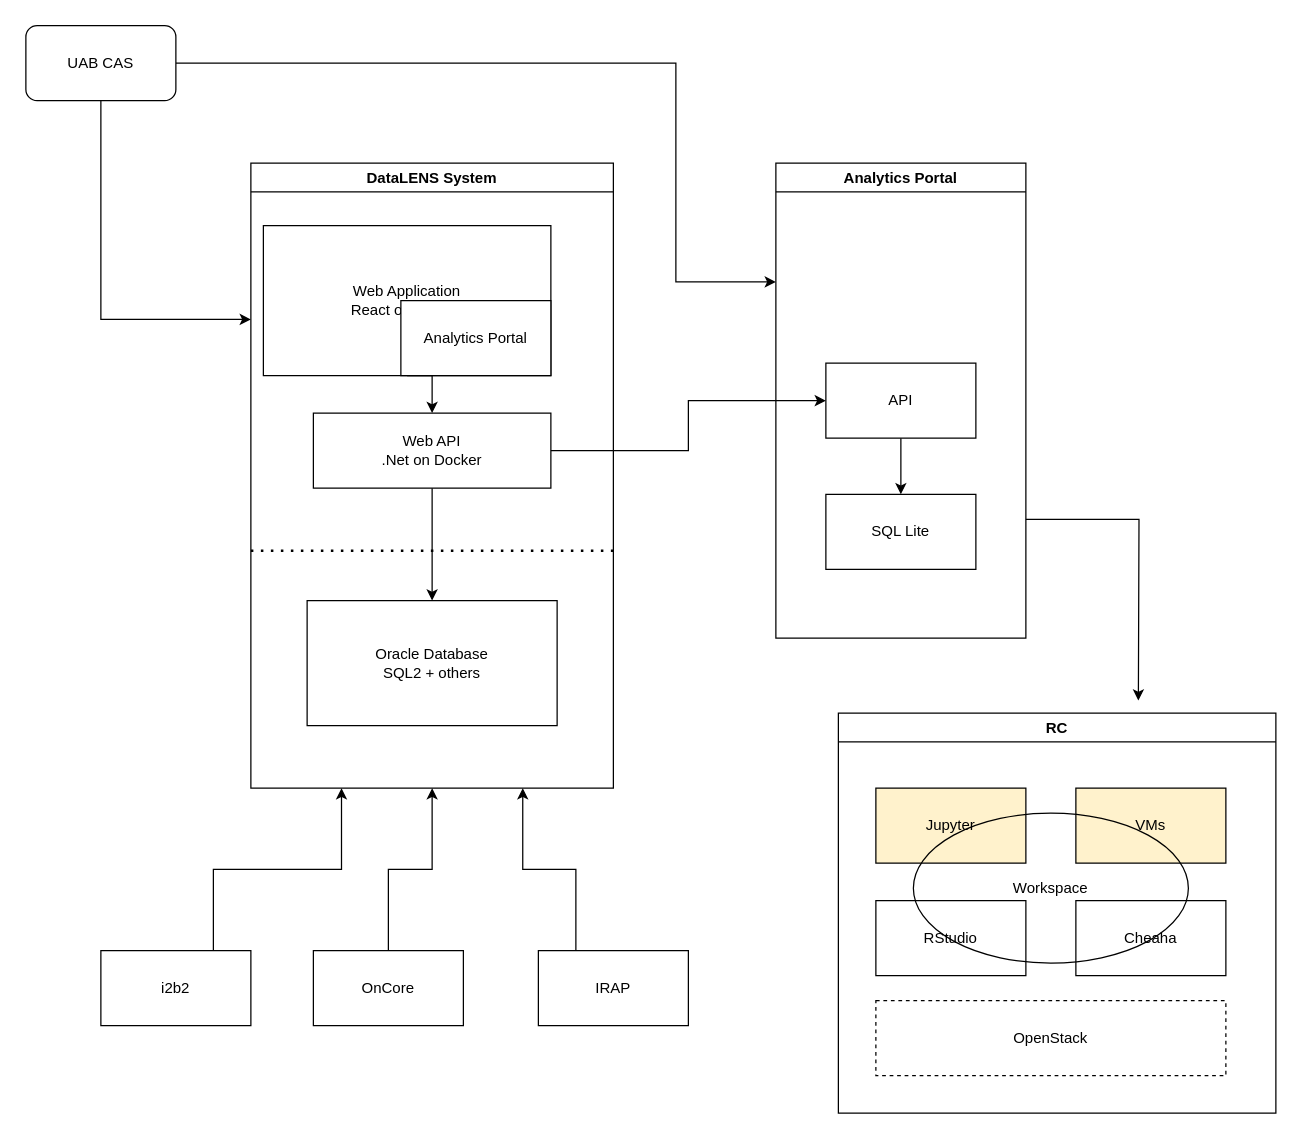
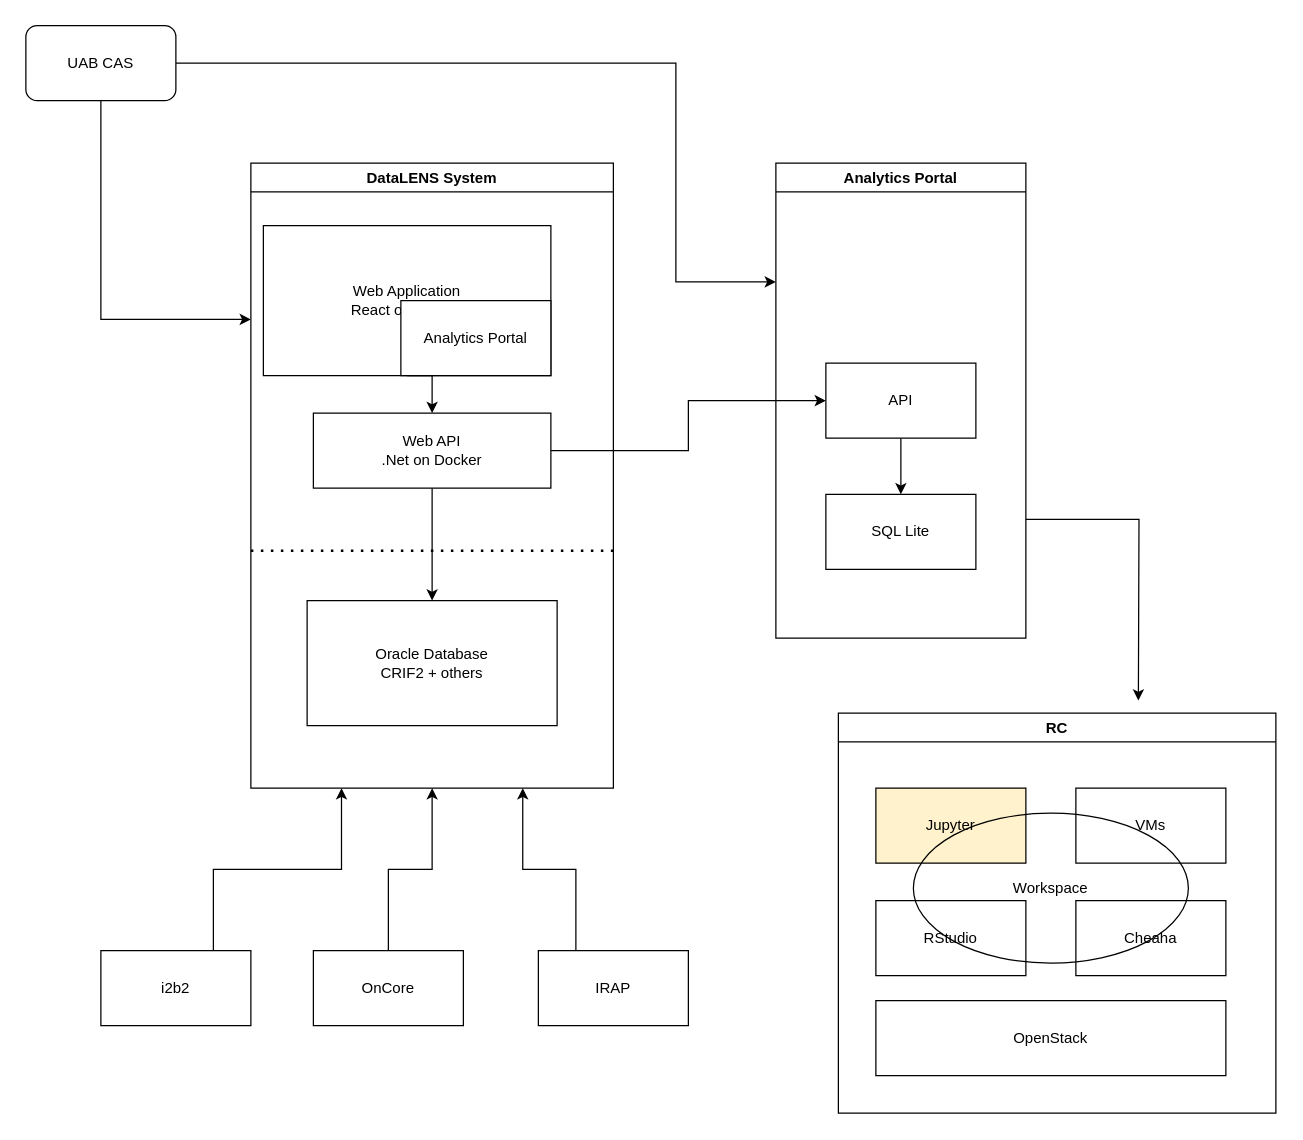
node "Oracle Database SQL2 + others": label "Oracle Database SQL2 + others" -> "Oracle Database CRIF2 + others"
node "VMs": fillcolor #fff2cc -> #ffffff
node "OpenStack": style dashed -> solid
